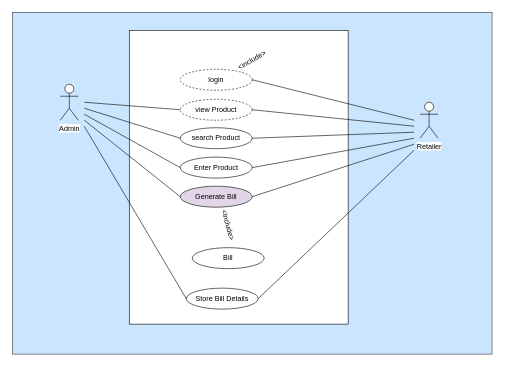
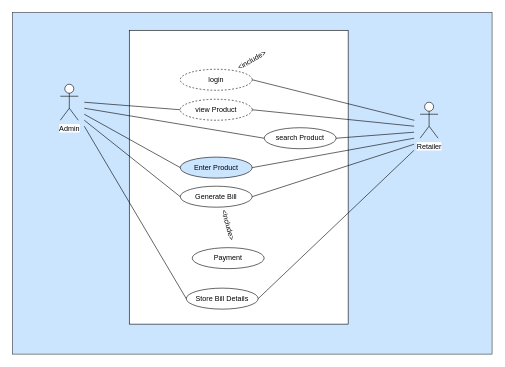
node "search Product": moved (216, 138) -> (300, 138)
node "Enter Product": fillcolor #ffffff -> #cce5ff
node "Generate Bill": fillcolor #e1d5e7 -> #ffffff
node "Bill": label "Bill" -> "Payment"
